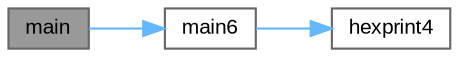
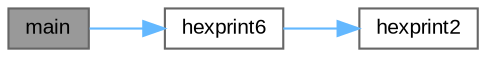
node "main6": label "main6" -> "hexprint6"
node "hexprint4": label "hexprint4" -> "hexprint2"
